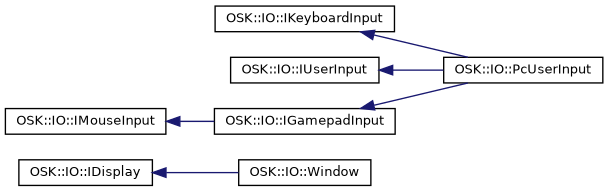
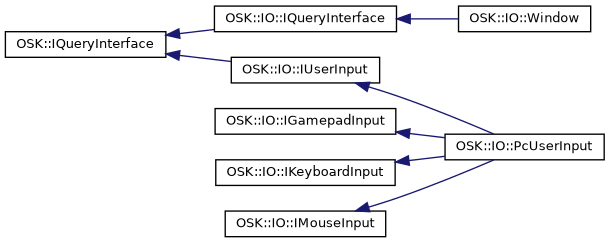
node "OSK::IQueryInterface": added
edge "OSK::IO::IGamepadInput" -> "OSK::IO::IMouseInput": now "OSK::IO::PcUserInput" -> "OSK::IO::IMouseInput"
node "OSK::IO::IDisplay": label "OSK::IO::IDisplay" -> "OSK::IO::IQueryInterface"
